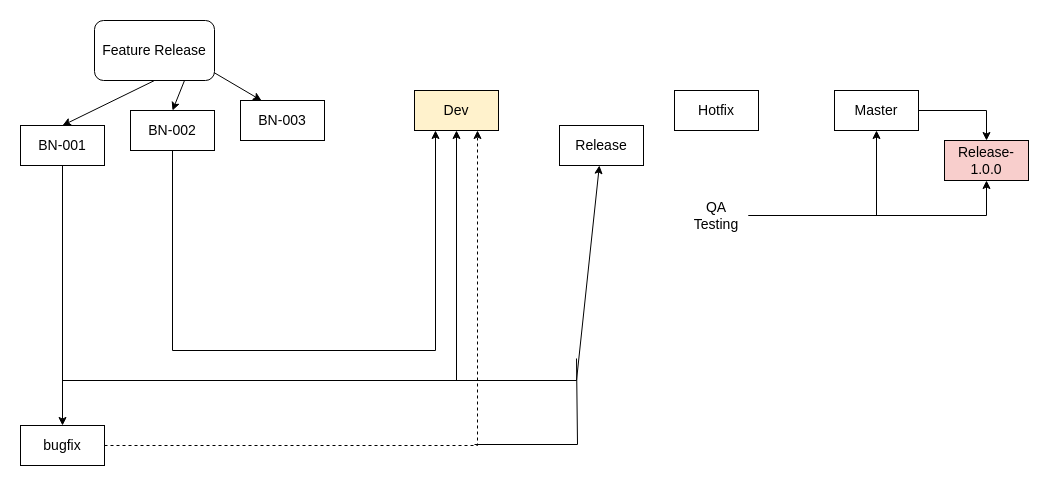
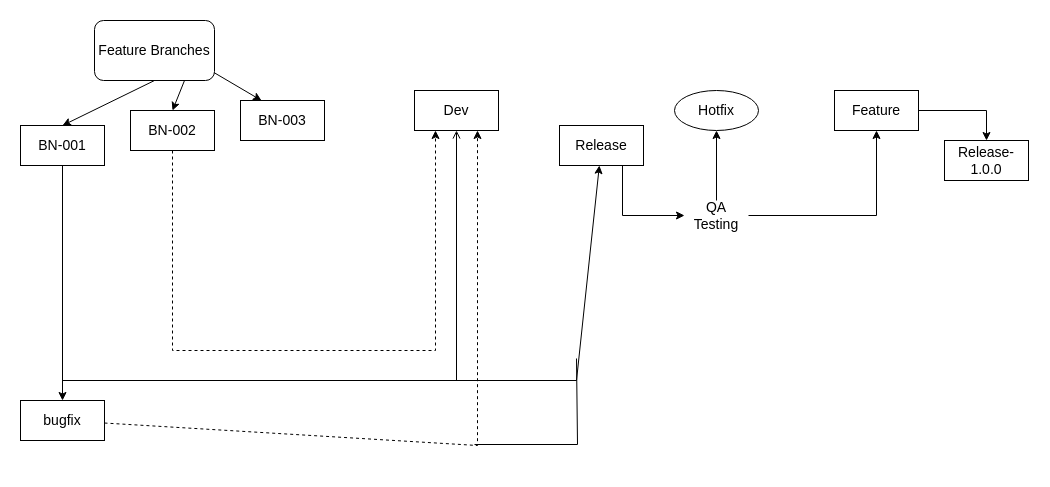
node "Feature Release": label "Feature Release" -> "Feature Branches"
node "Dev": fillcolor #fff2cc -> #ffffff
node "Hotfix": shape rectangle -> ellipse
node "Master": label "Master" -> "Feature"
edge "BN-001" -> "Dev": arrowhead classic -> open
node "Release-1.0.0": fillcolor #f8cecc -> #ffffff
edge "Release" -> "QA Testing": added
edge "QA Testing" -> "Release-1.0.0": now "QA Testing" -> "Hotfix"
edge "BN-002" -> "Dev": style solid -> dashed
node "bugfix": moved (63, 446) -> (63, 421)
